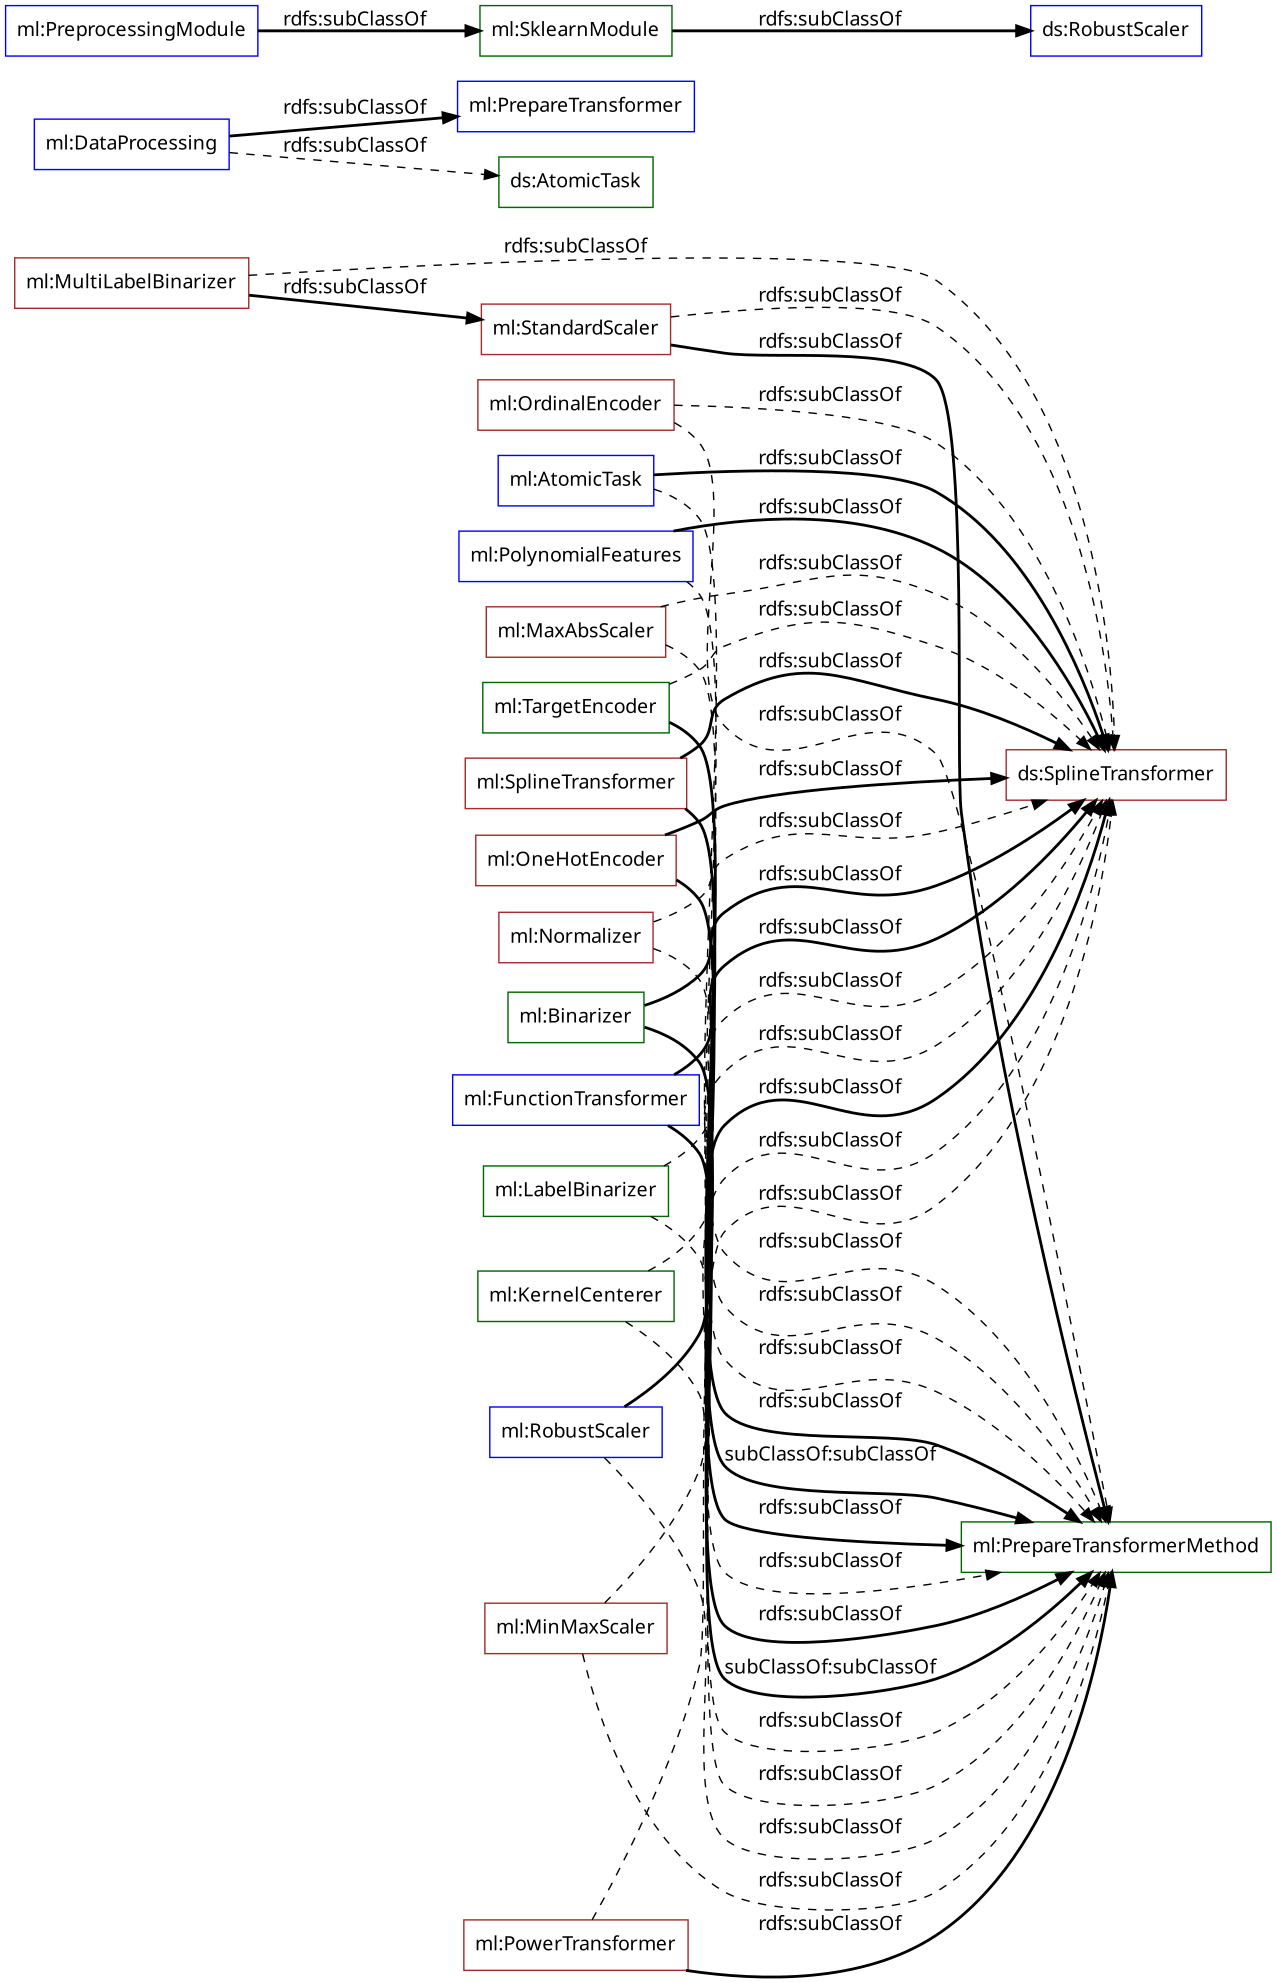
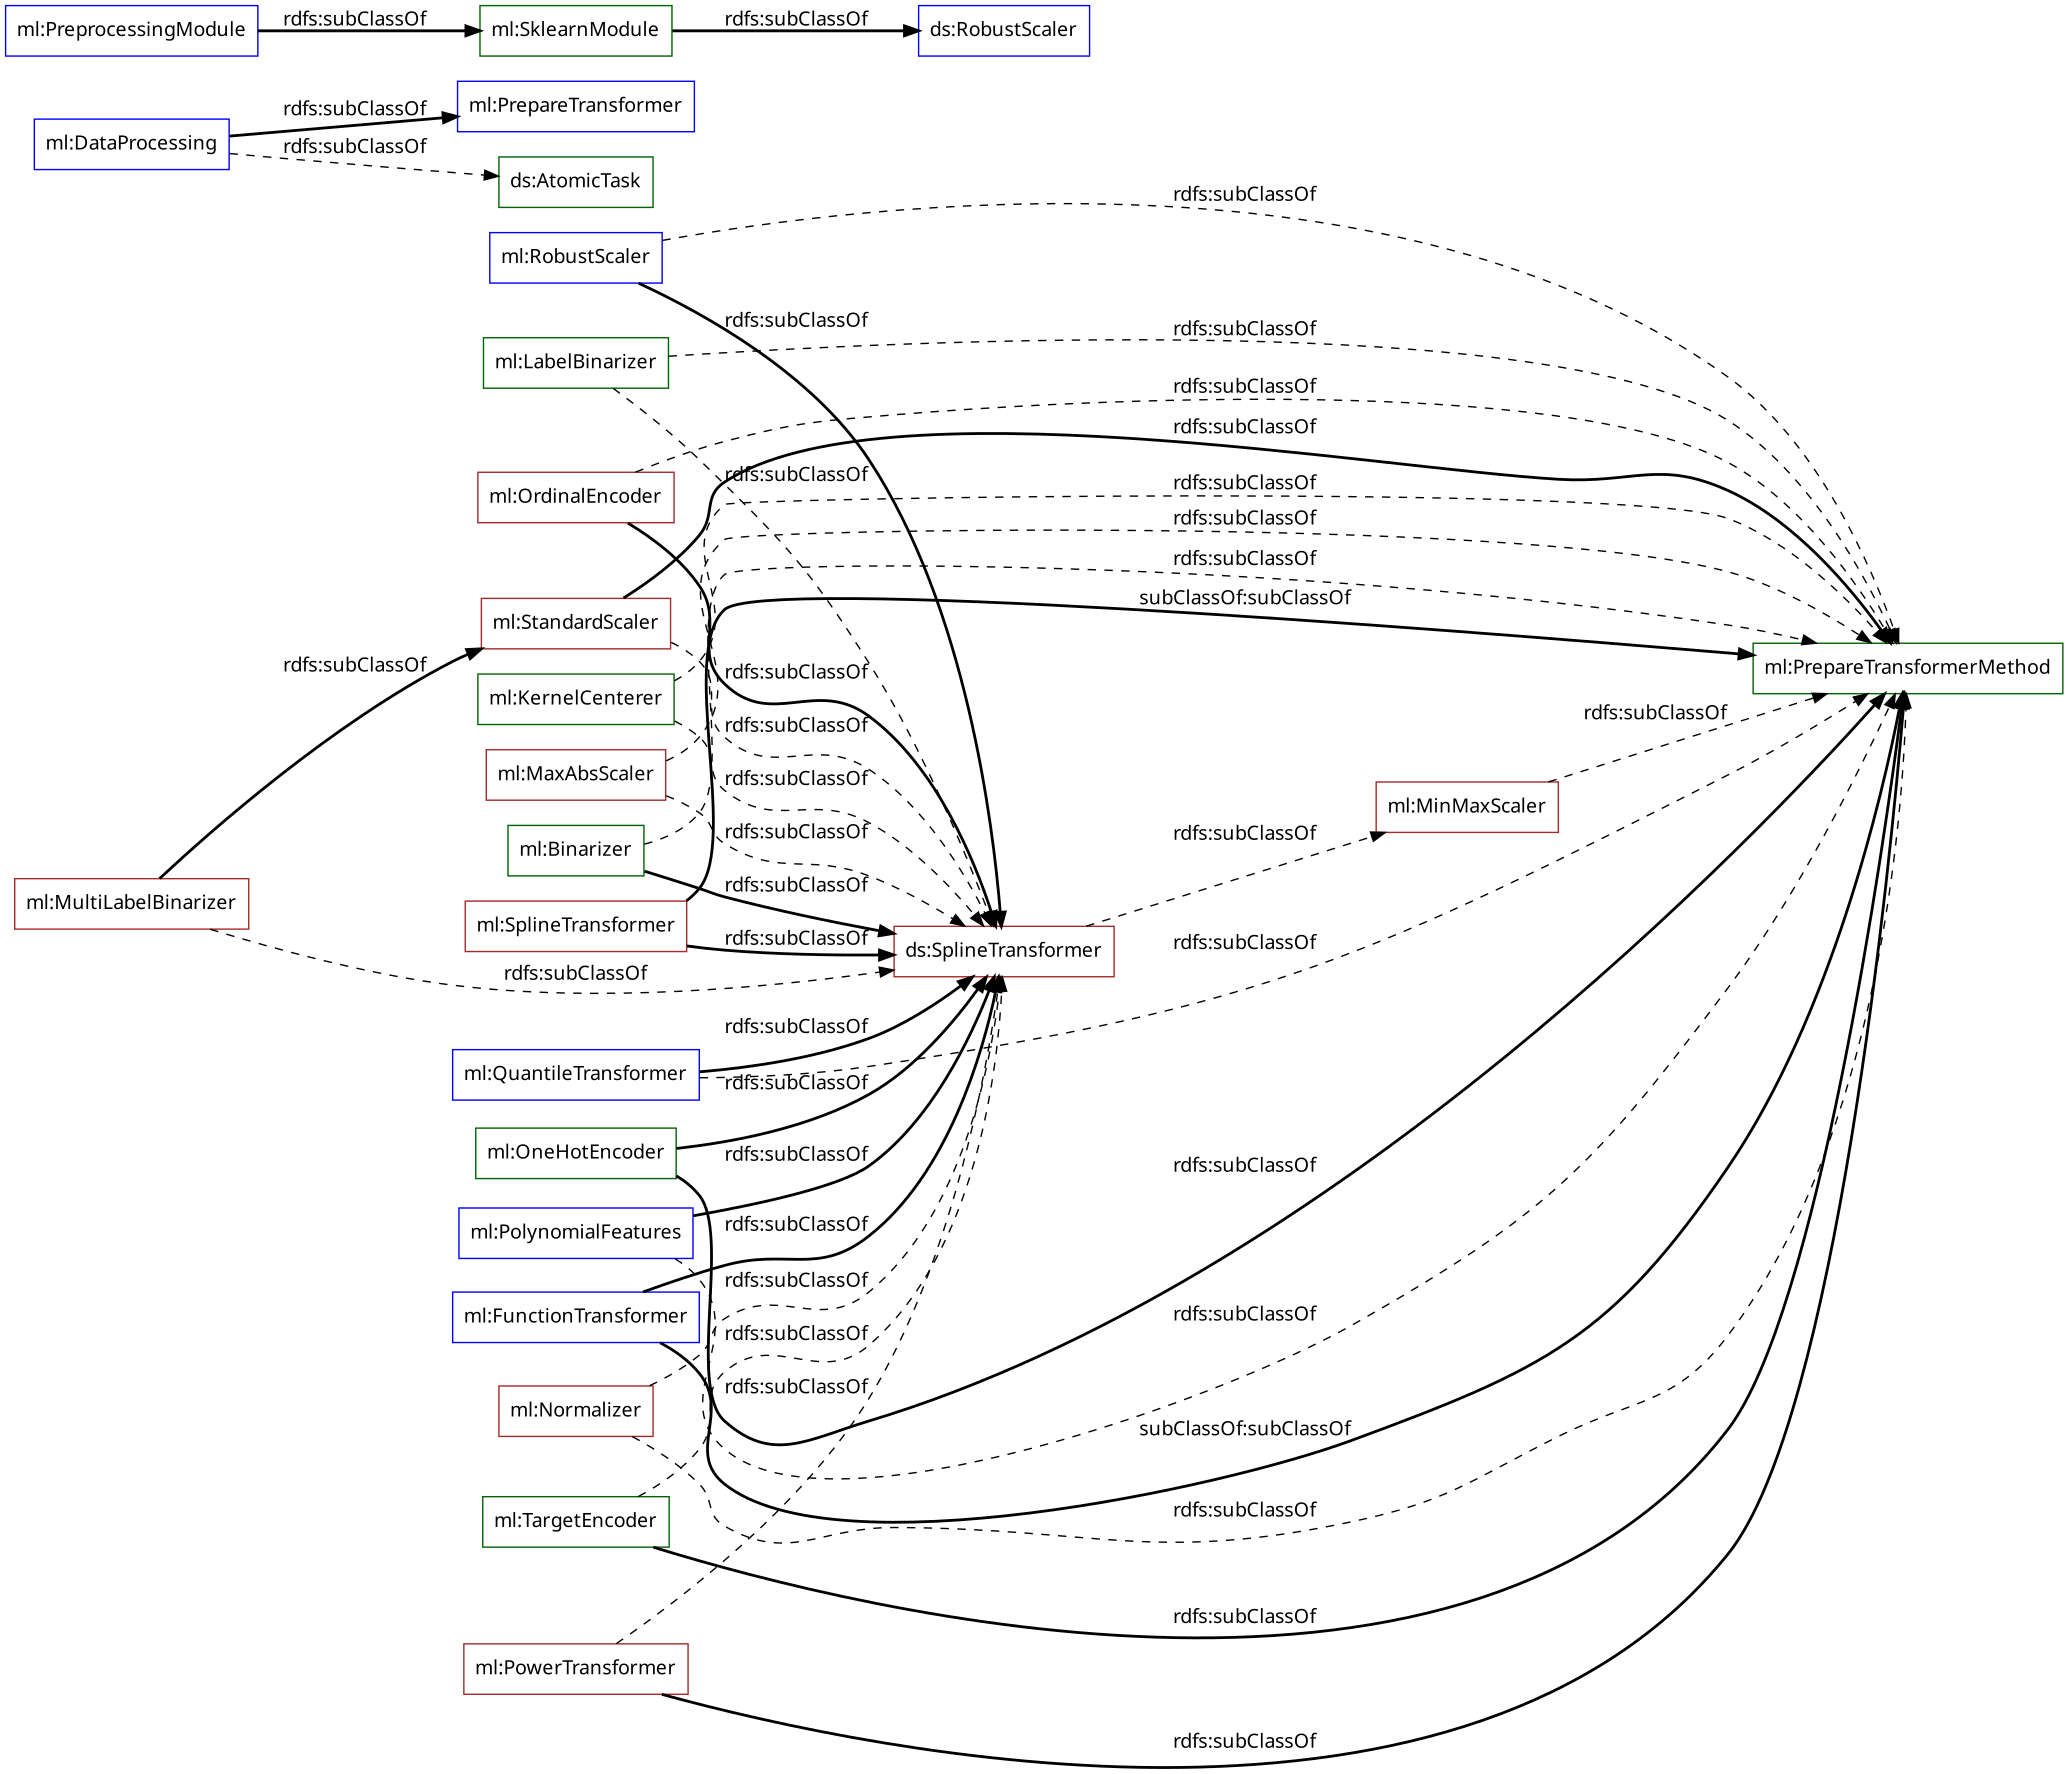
edge "ml:OrdinalEncoder" -> "ds:SplineTransformer": style dashed -> bold
node "ml:AtomicTask": label "ml:AtomicTask" -> "ml:QuantileTransformer"
node "ml:OneHotEncoder": color brown -> darkgreen
edge "ml:MinMaxScaler" -> "ds:SplineTransformer": reversed
edge "ml:Binarizer" -> "ml:PrepareTransformerMethod": style bold -> dashed
